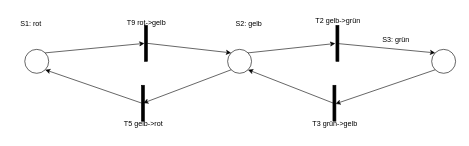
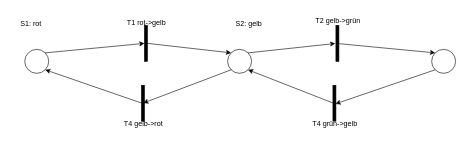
node "T9 rot->gelb": label "T9 rot->gelb" -> "T1 rot->gelb"
node "S3: grün": removed
node "T5 gelb->rot": label "T5 gelb->rot" -> "T4 gelb->rot"
node "T3 grün->gelb": label "T3 grün->gelb" -> "T4 grün->gelb"
